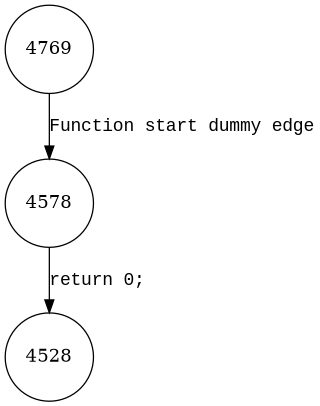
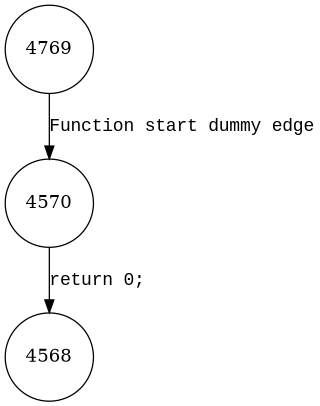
node "4578": label "4578" -> "4570"
node "4528": label "4528" -> "4568"
